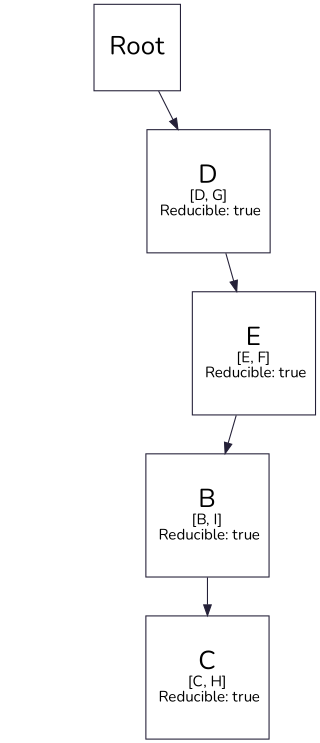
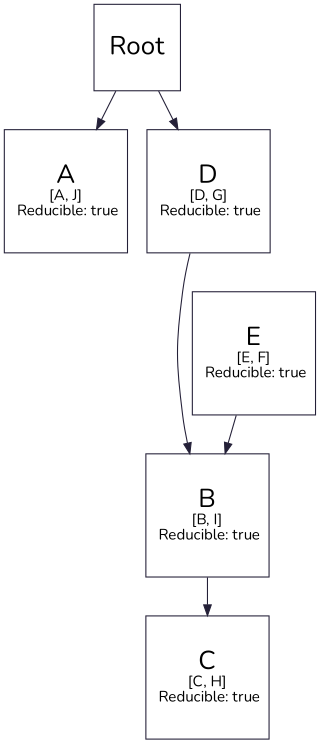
node "A": added
edge "D" -> "E": now "D" -> "B"
